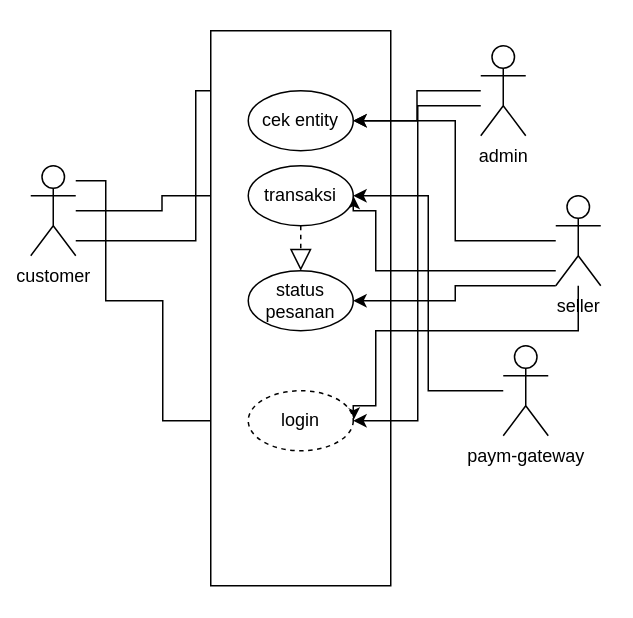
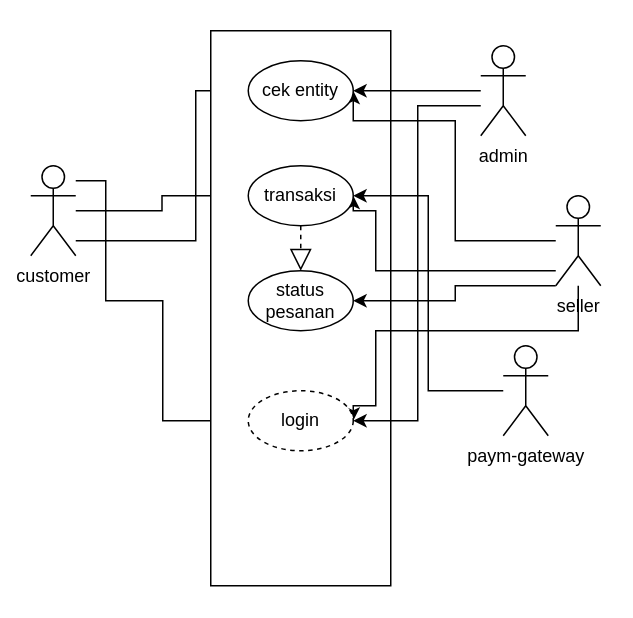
node "cek entity": moved (301, 121) -> (301, 91)
